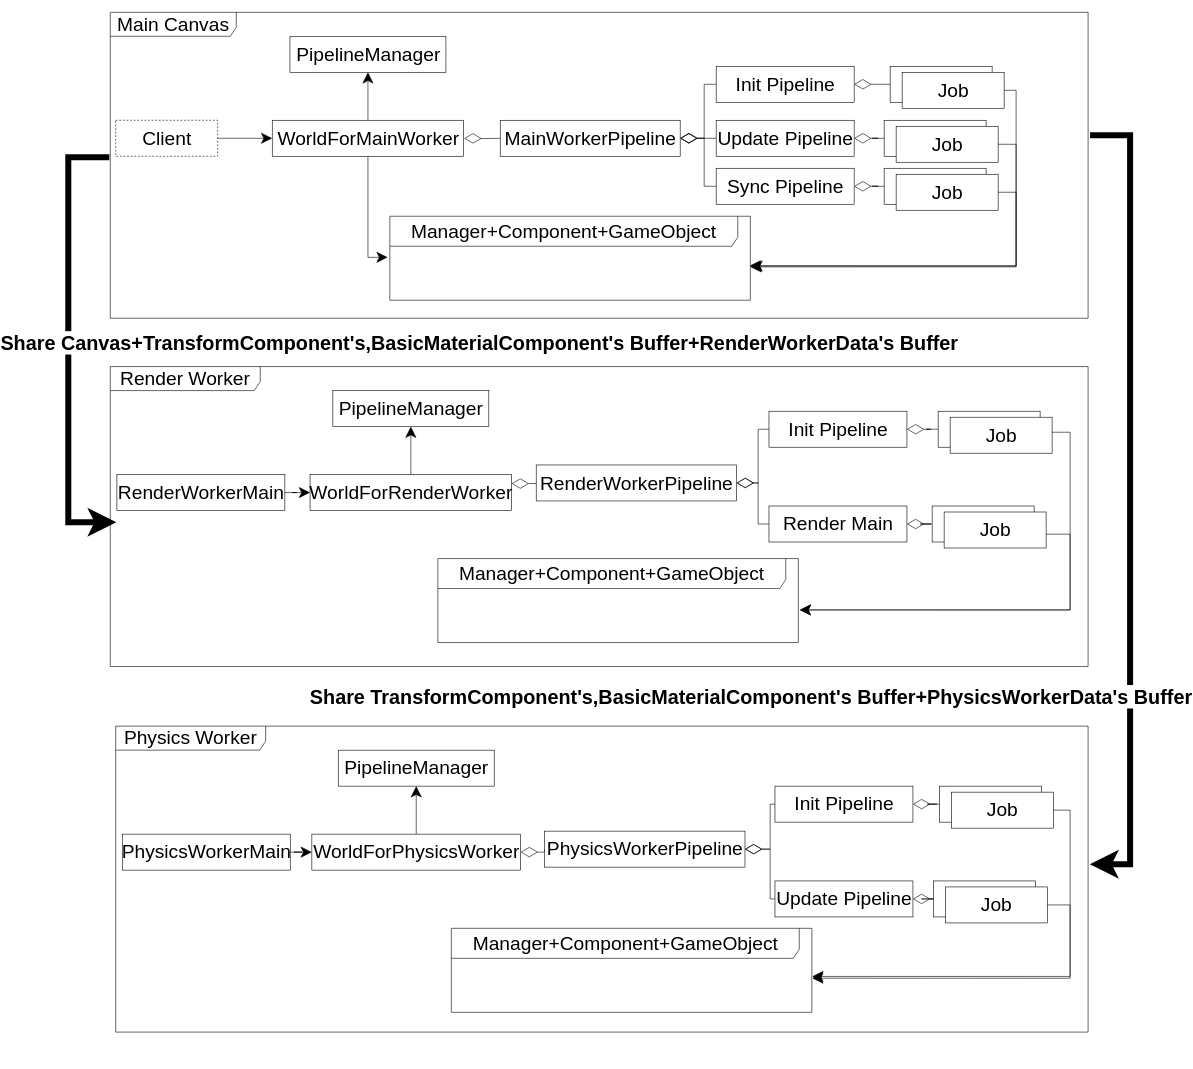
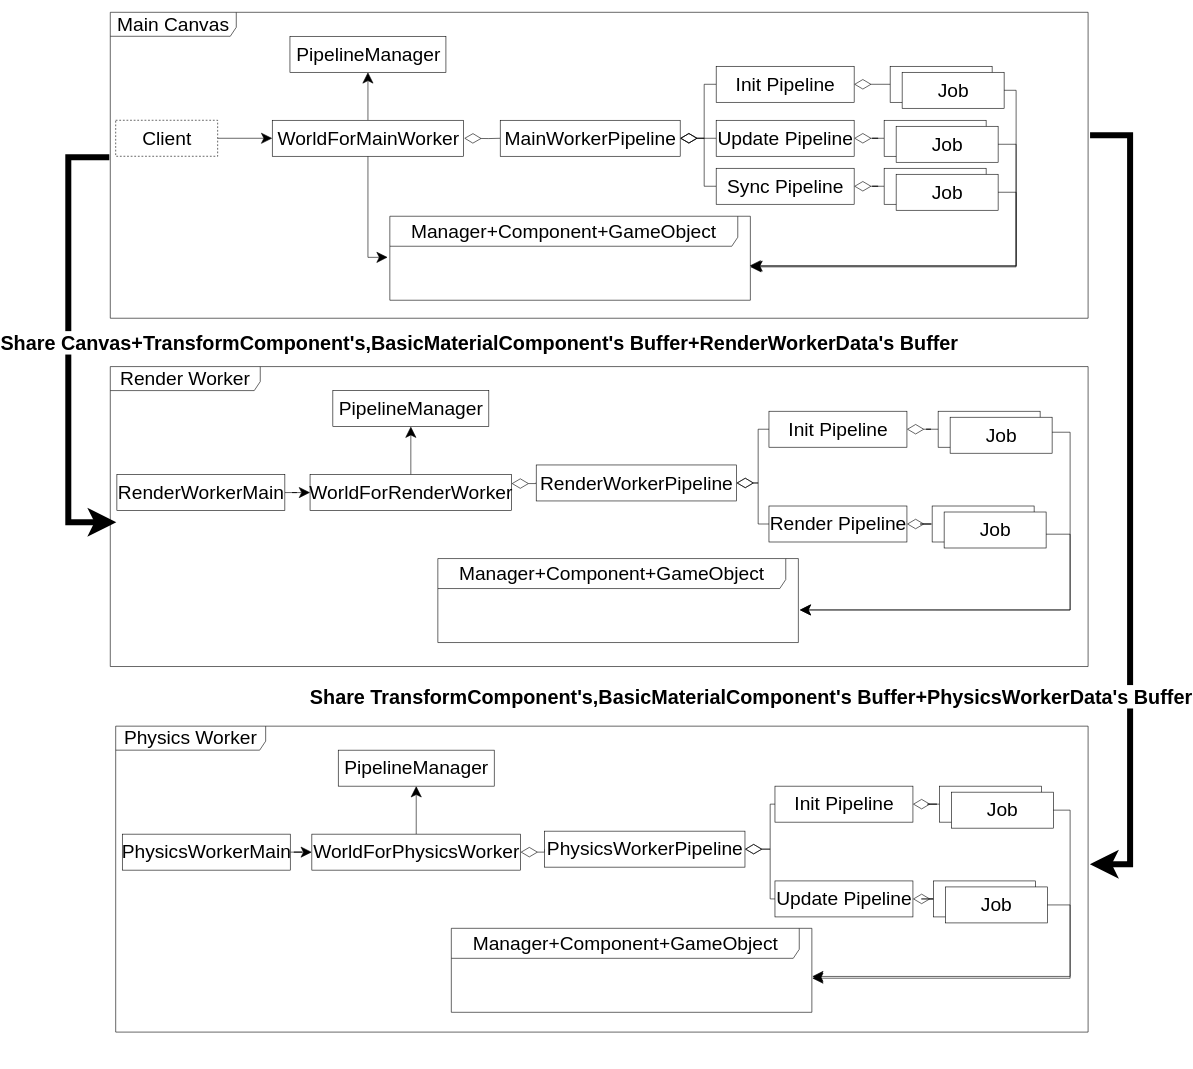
node "Render Main": label "Render Main" -> "Render Pipeline"
